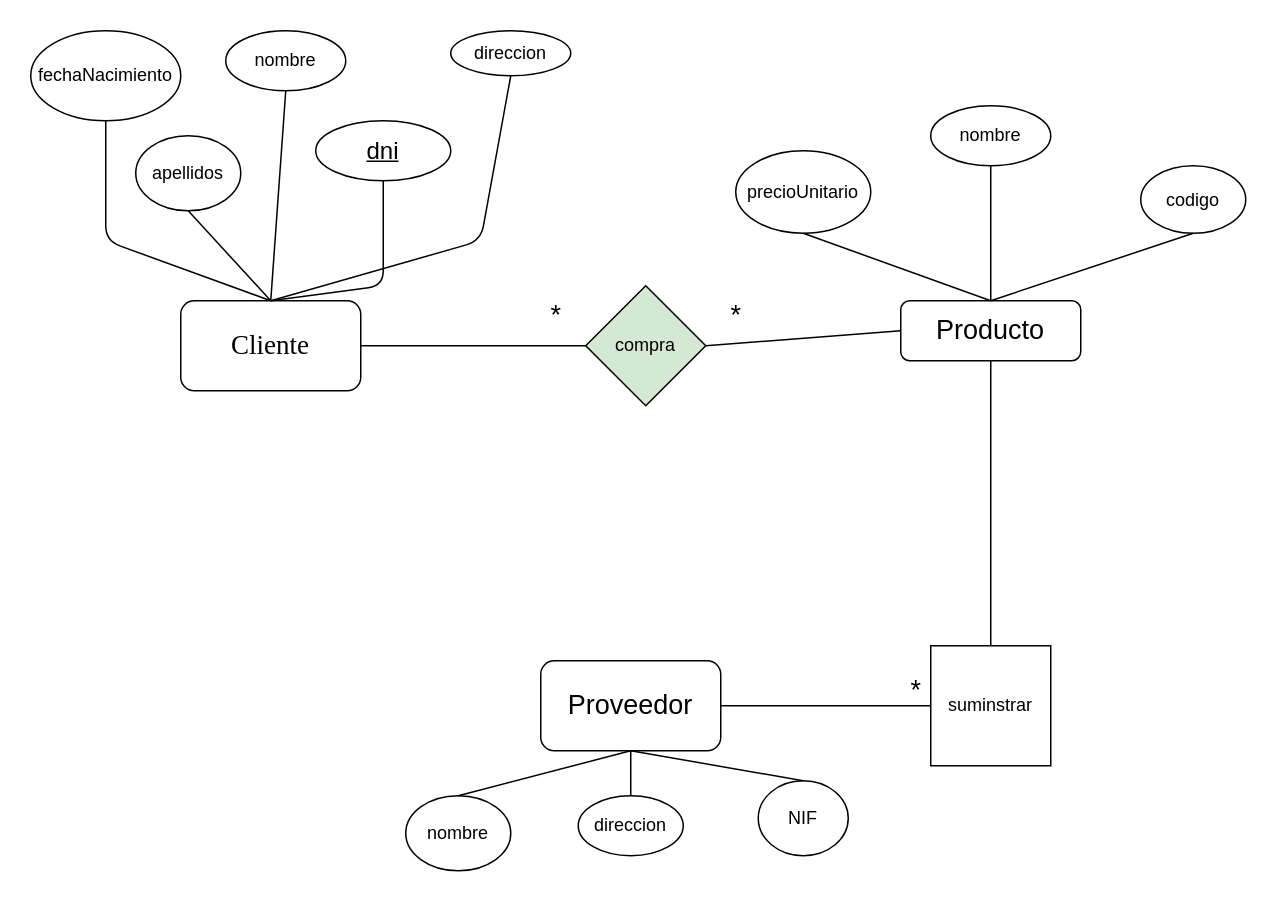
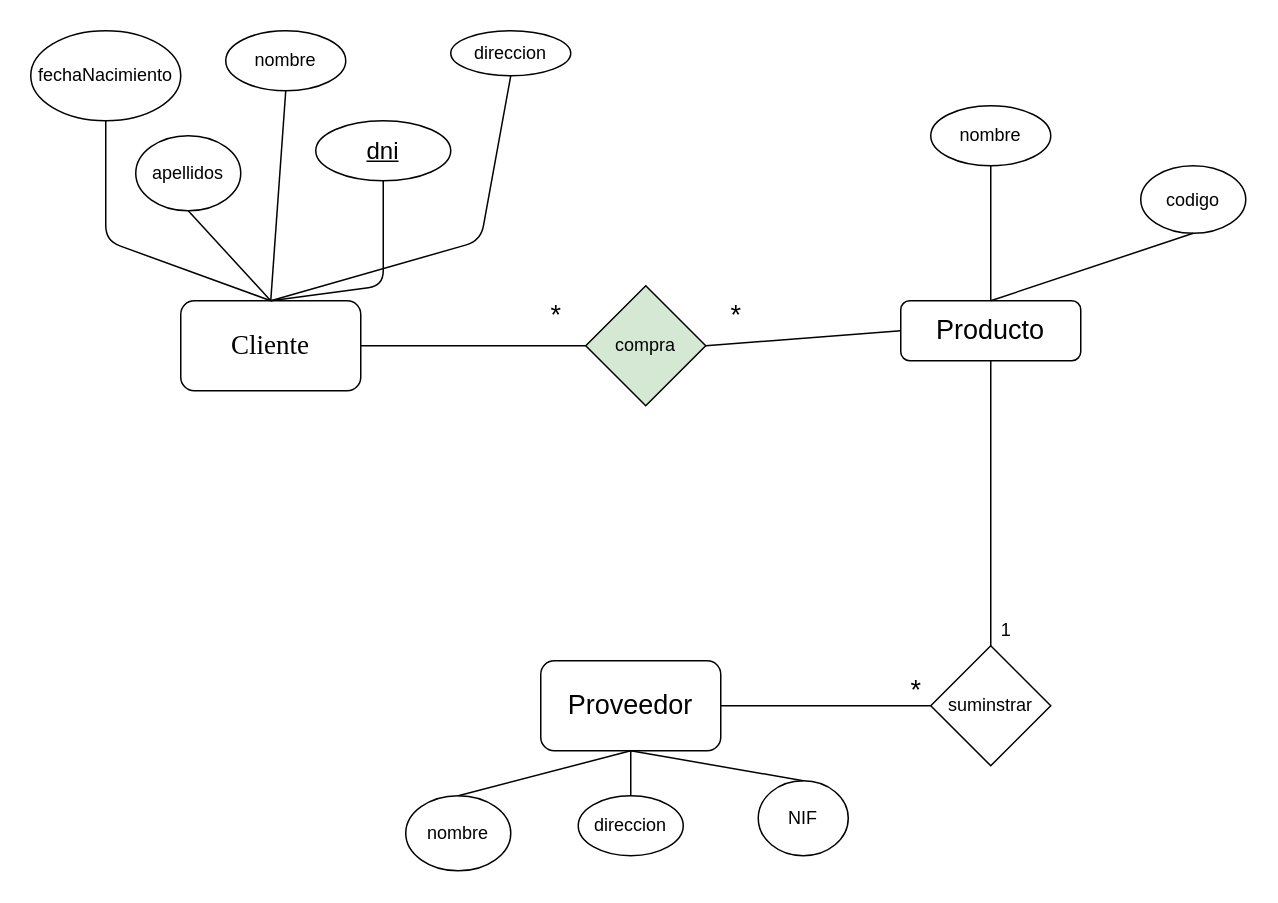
node "precioUnitario": removed
edge "precioUnitario" -- "Producto": removed
node "1": added
node "suminstrar": shape rectangle -> diamond
